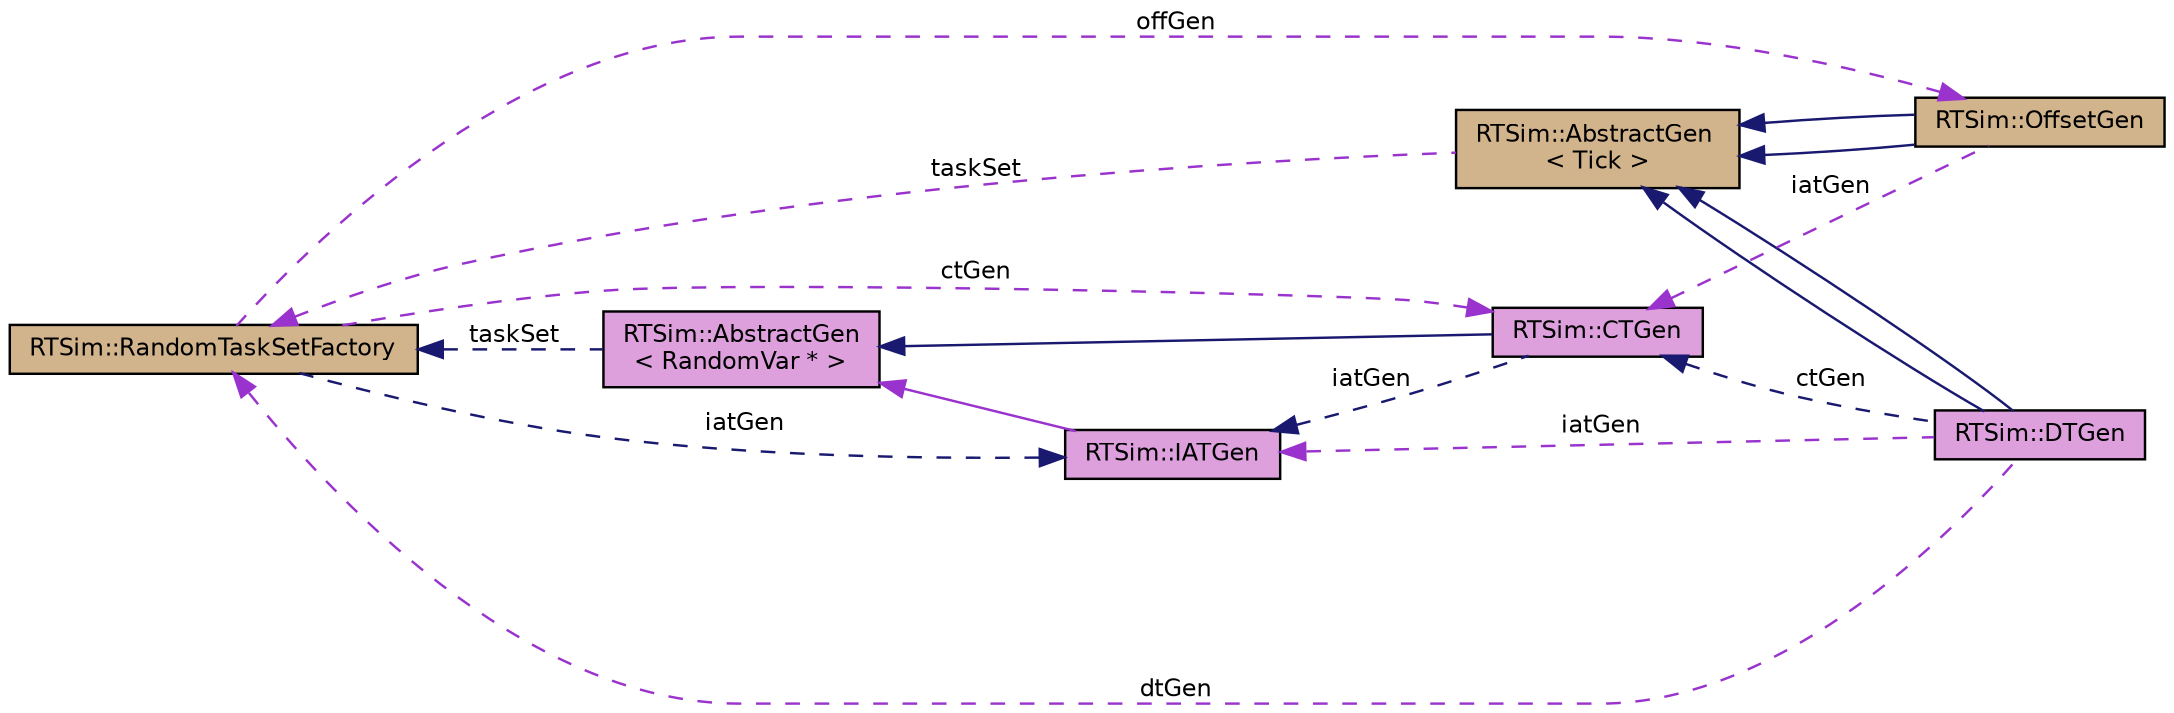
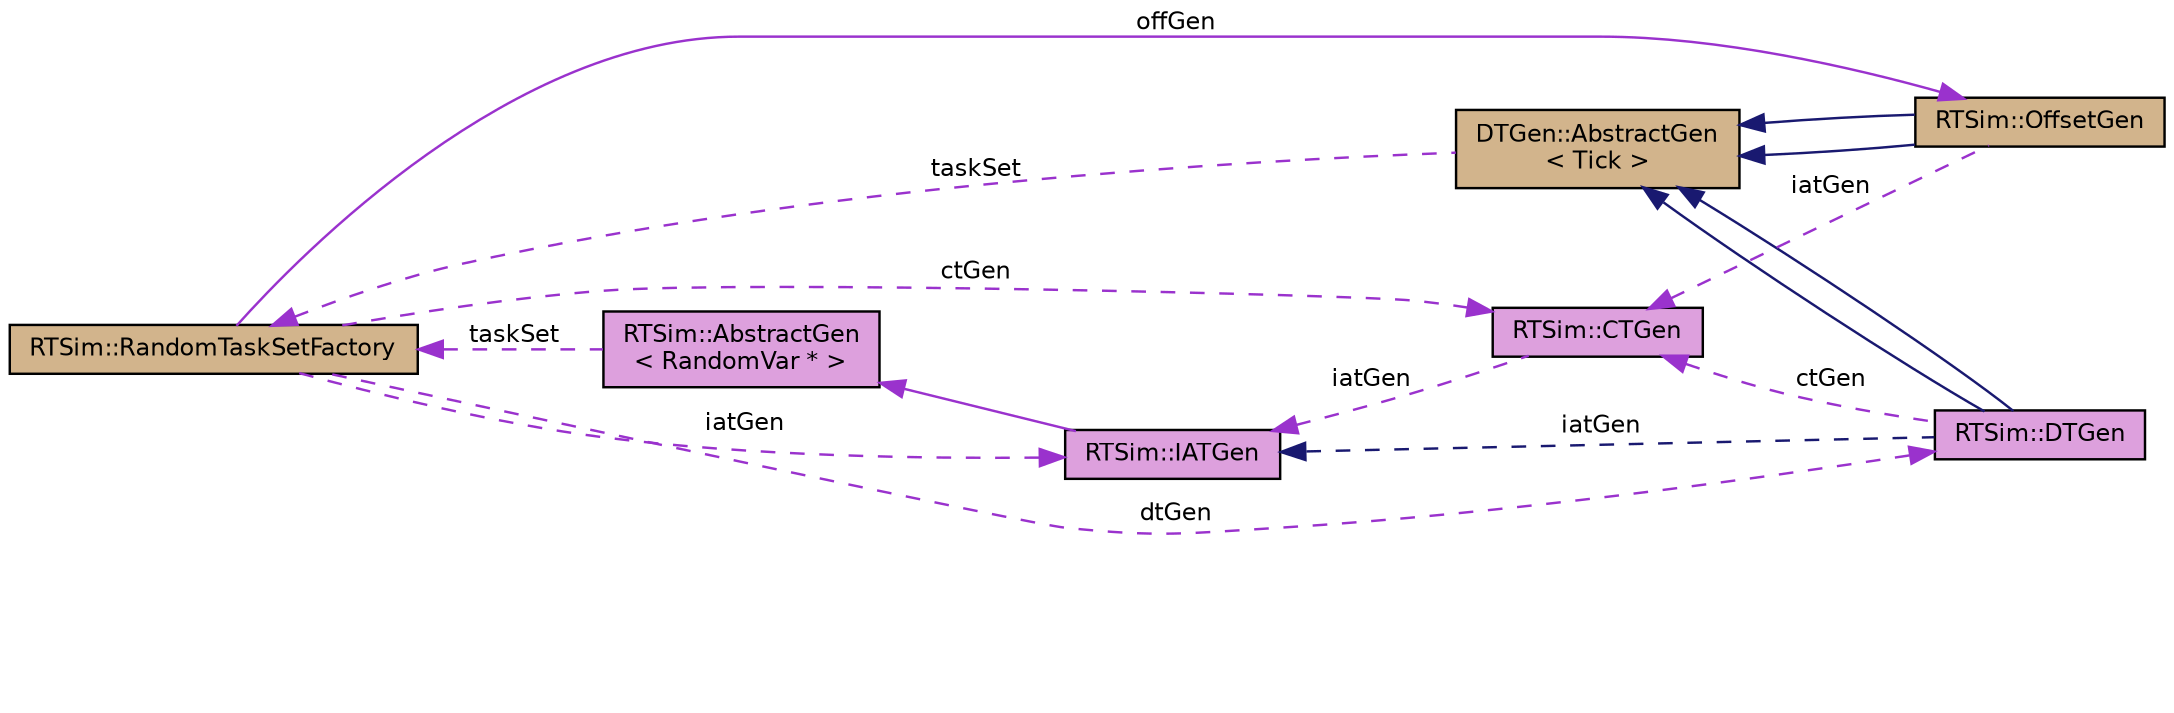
edge "RTSim::RandomTaskSetFactory" -> "RTSim::OffsetGen": style dashed -> solid
node "RTSim::AbstractGen < Tick >": label "RTSim::AbstractGen < Tick >" -> "DTGen::AbstractGen < Tick >"
edge "RTSim::CTGen" -> "RTSim::AbstractGen < RandomVar * >": removed
edge "RTSim::AbstractGen < RandomVar * >" -> "RTSim::RandomTaskSetFactory": color midnightblue -> darkorchid3
edge "RTSim::CTGen" -> "RTSim::IATGen": color midnightblue -> darkorchid3
edge "RTSim::DTGen" -> "RTSim::CTGen": color midnightblue -> darkorchid3
edge "RTSim::RandomTaskSetFactory" -> "RTSim::IATGen": color midnightblue -> darkorchid3
edge "RTSim::DTGen" -> "RTSim::IATGen": color darkorchid3 -> midnightblue
edge "RTSim::DTGen" -> "RTSim::RandomTaskSetFactory": reversed
